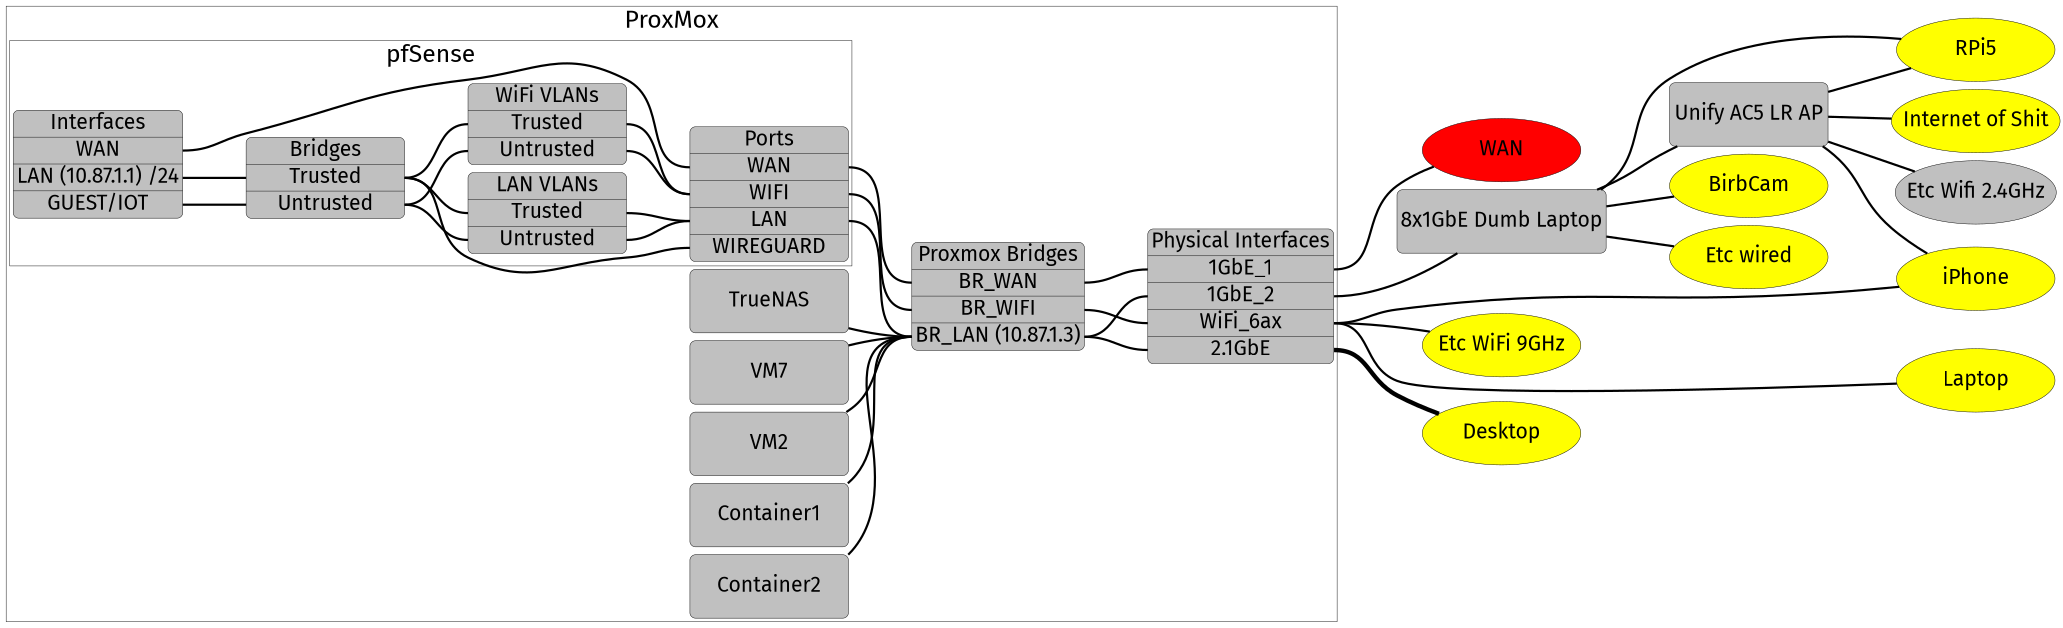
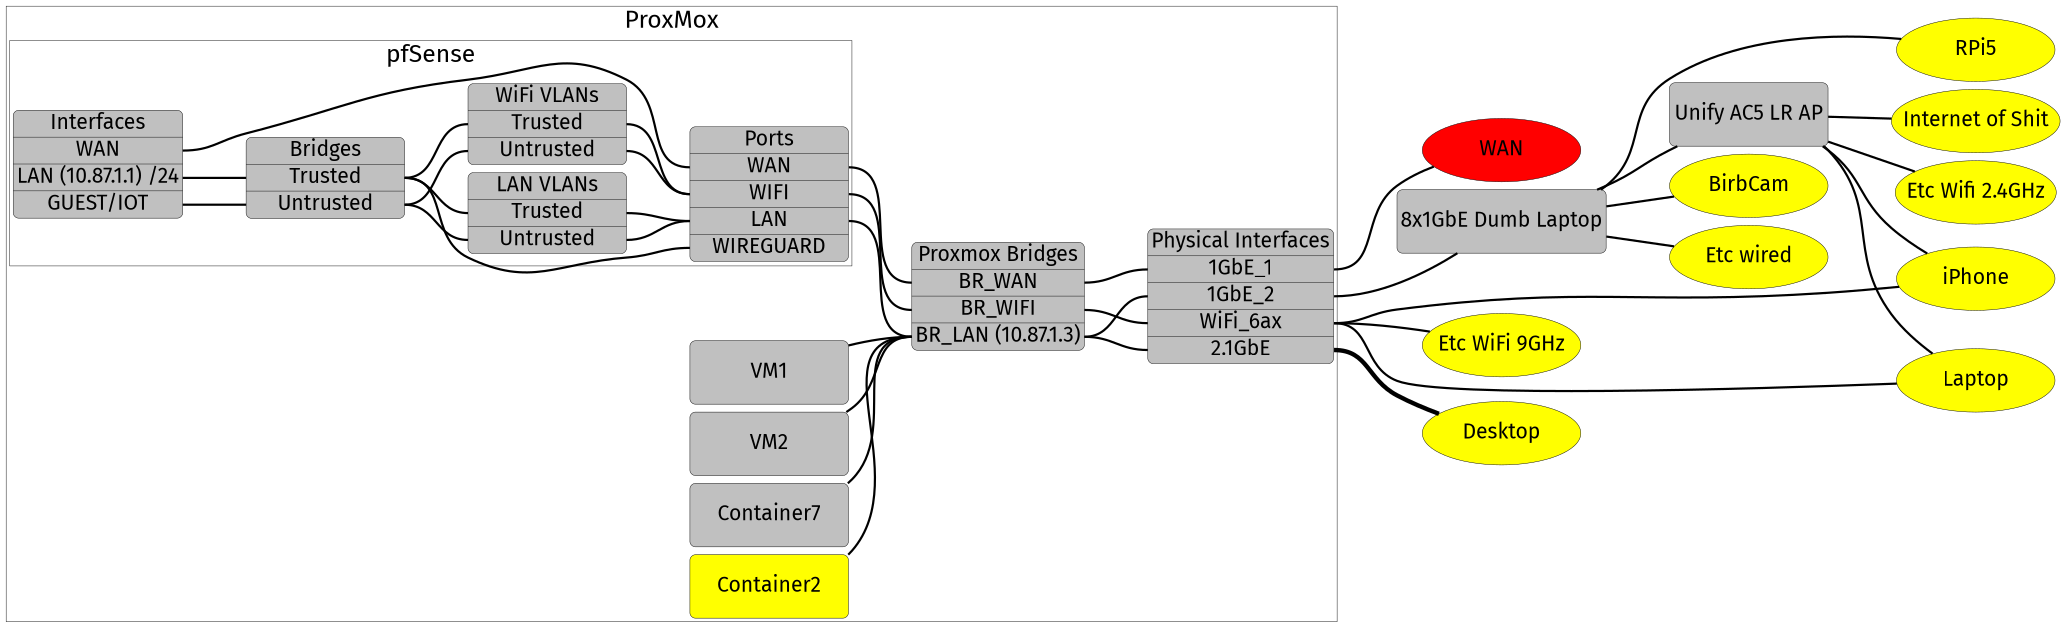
edge "RPi5" -- "Unify AC5 LR AP": now "Laptop" -- "Unify AC5 LR AP"
node "Etc Wifi 2.4GHz": fillcolor grey -> yellow
node "TrueNAS": removed
node "VM7": label "VM7" -> "VM1"
node "Container1": label "Container1" -> "Container7"
node "Container2": fillcolor grey -> yellow
